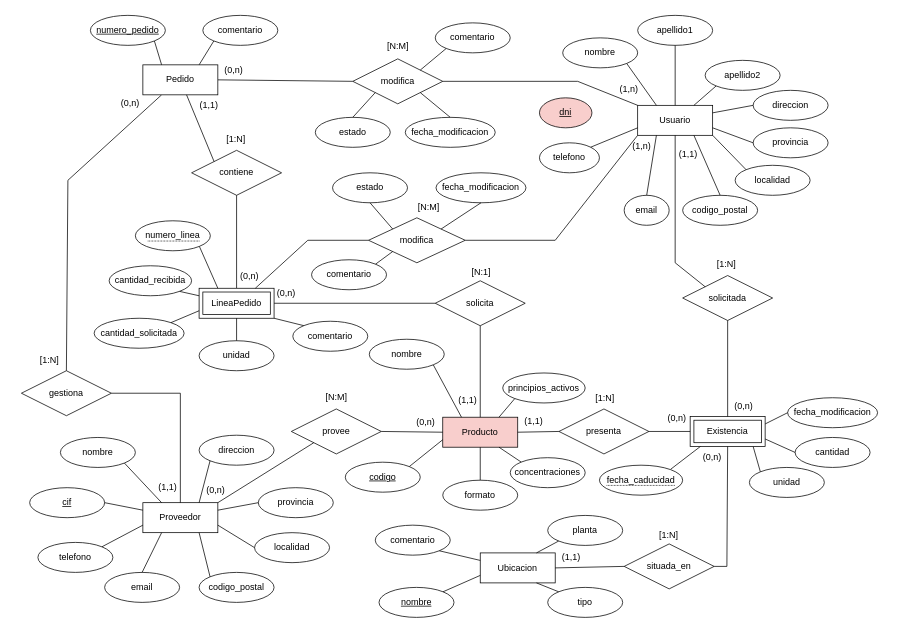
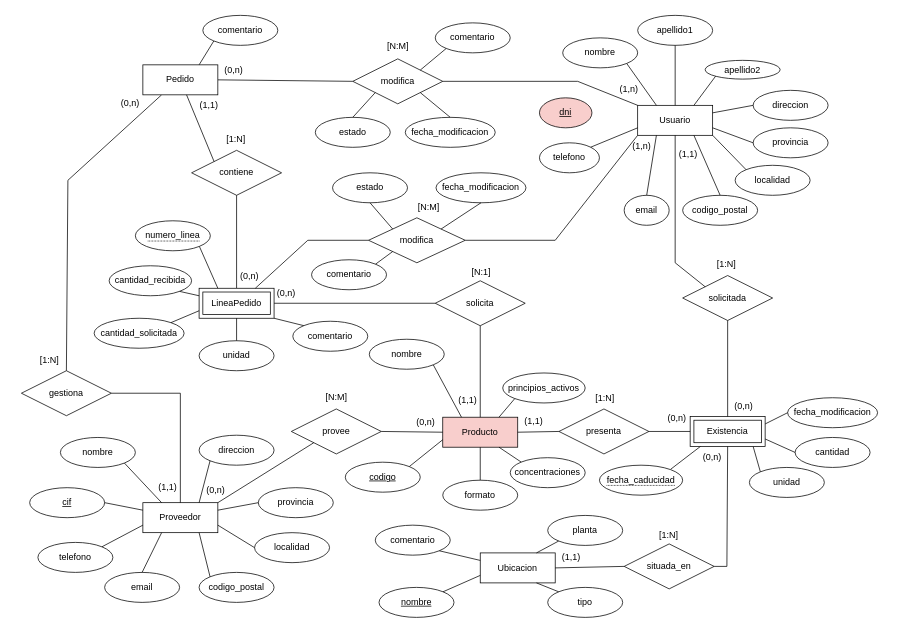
node "numero_pedido": removed
edge "numero_pedido" -- "Pedido": removed
node "apellido2": size 75x30 -> 75x19
